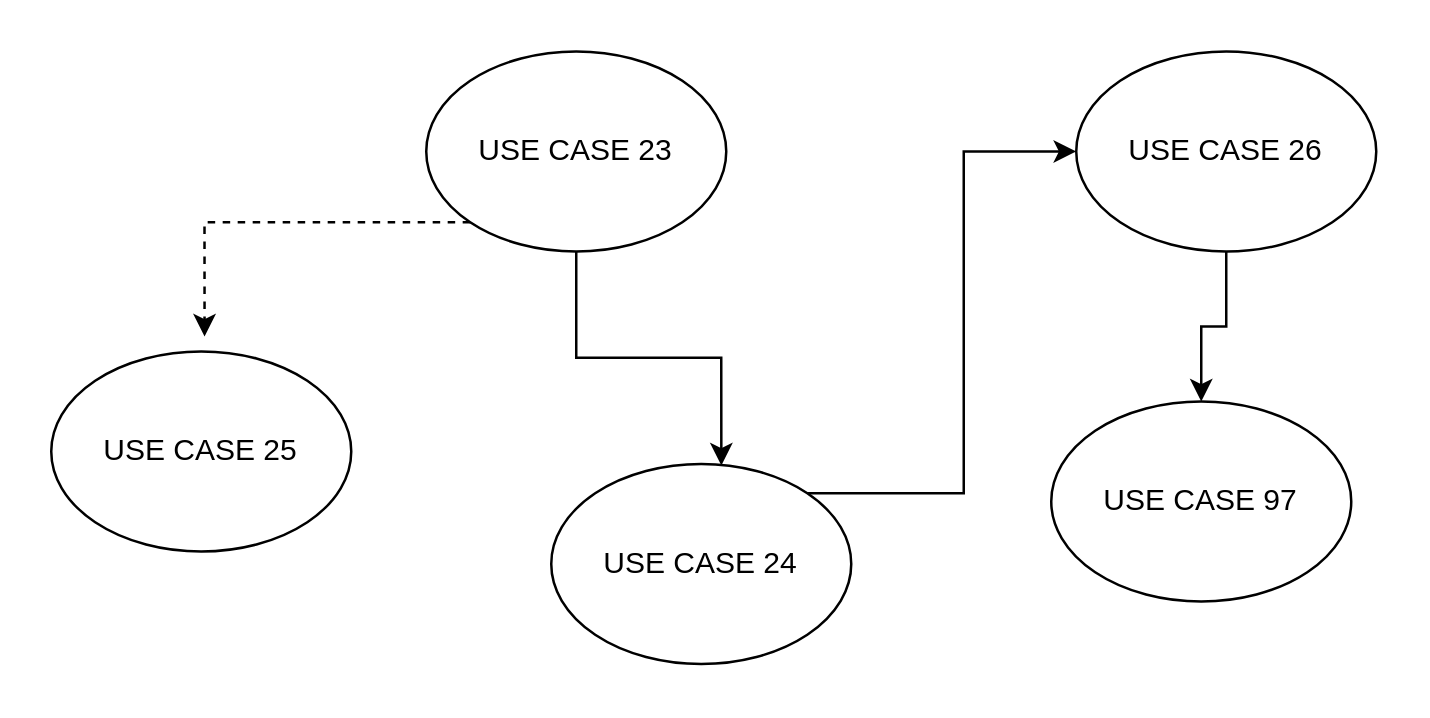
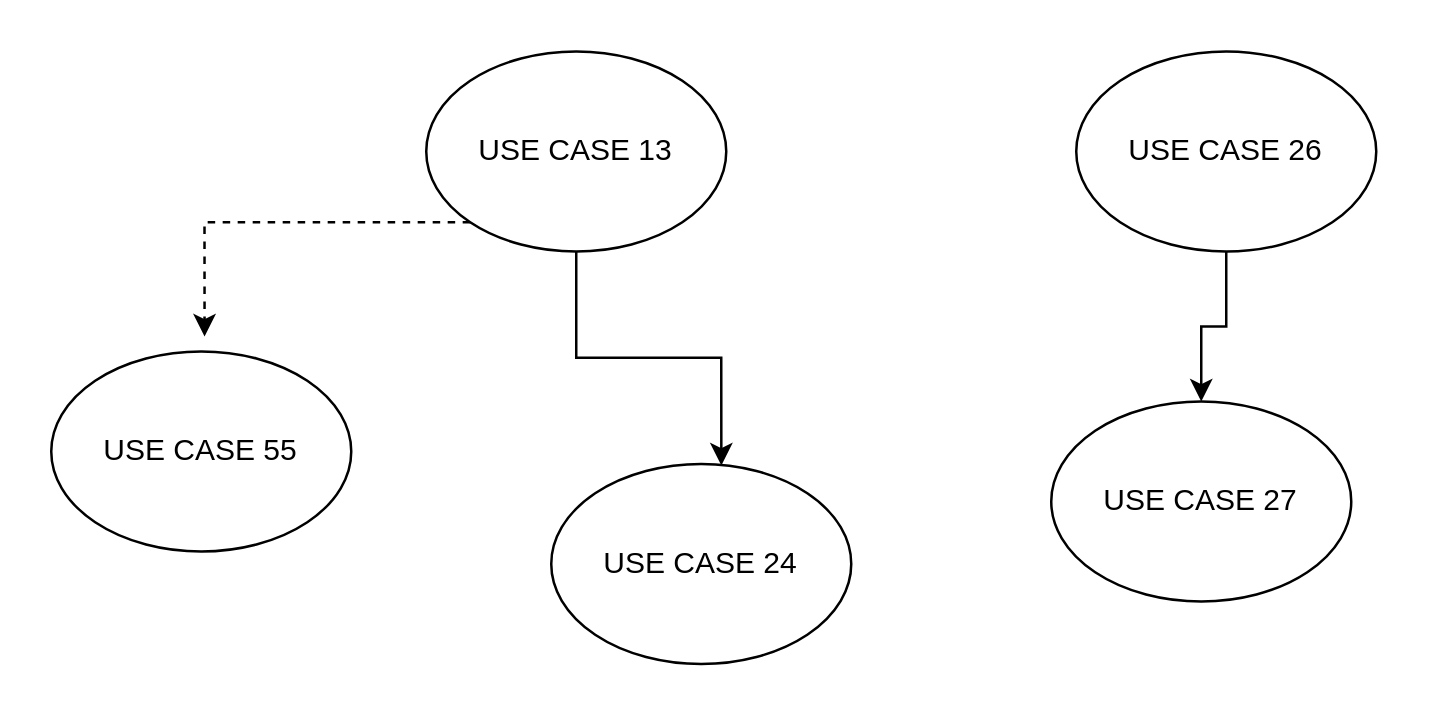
node "USE CASE 23": label "USE CASE 23" -> "USE CASE 13"
edge "USE CASE 24" -> "USE CASE 26": removed
node "USE CASE 25": label "USE CASE 25" -> "USE CASE 55"
node "USE CASE 97": label "USE CASE 97" -> "USE CASE 27"
